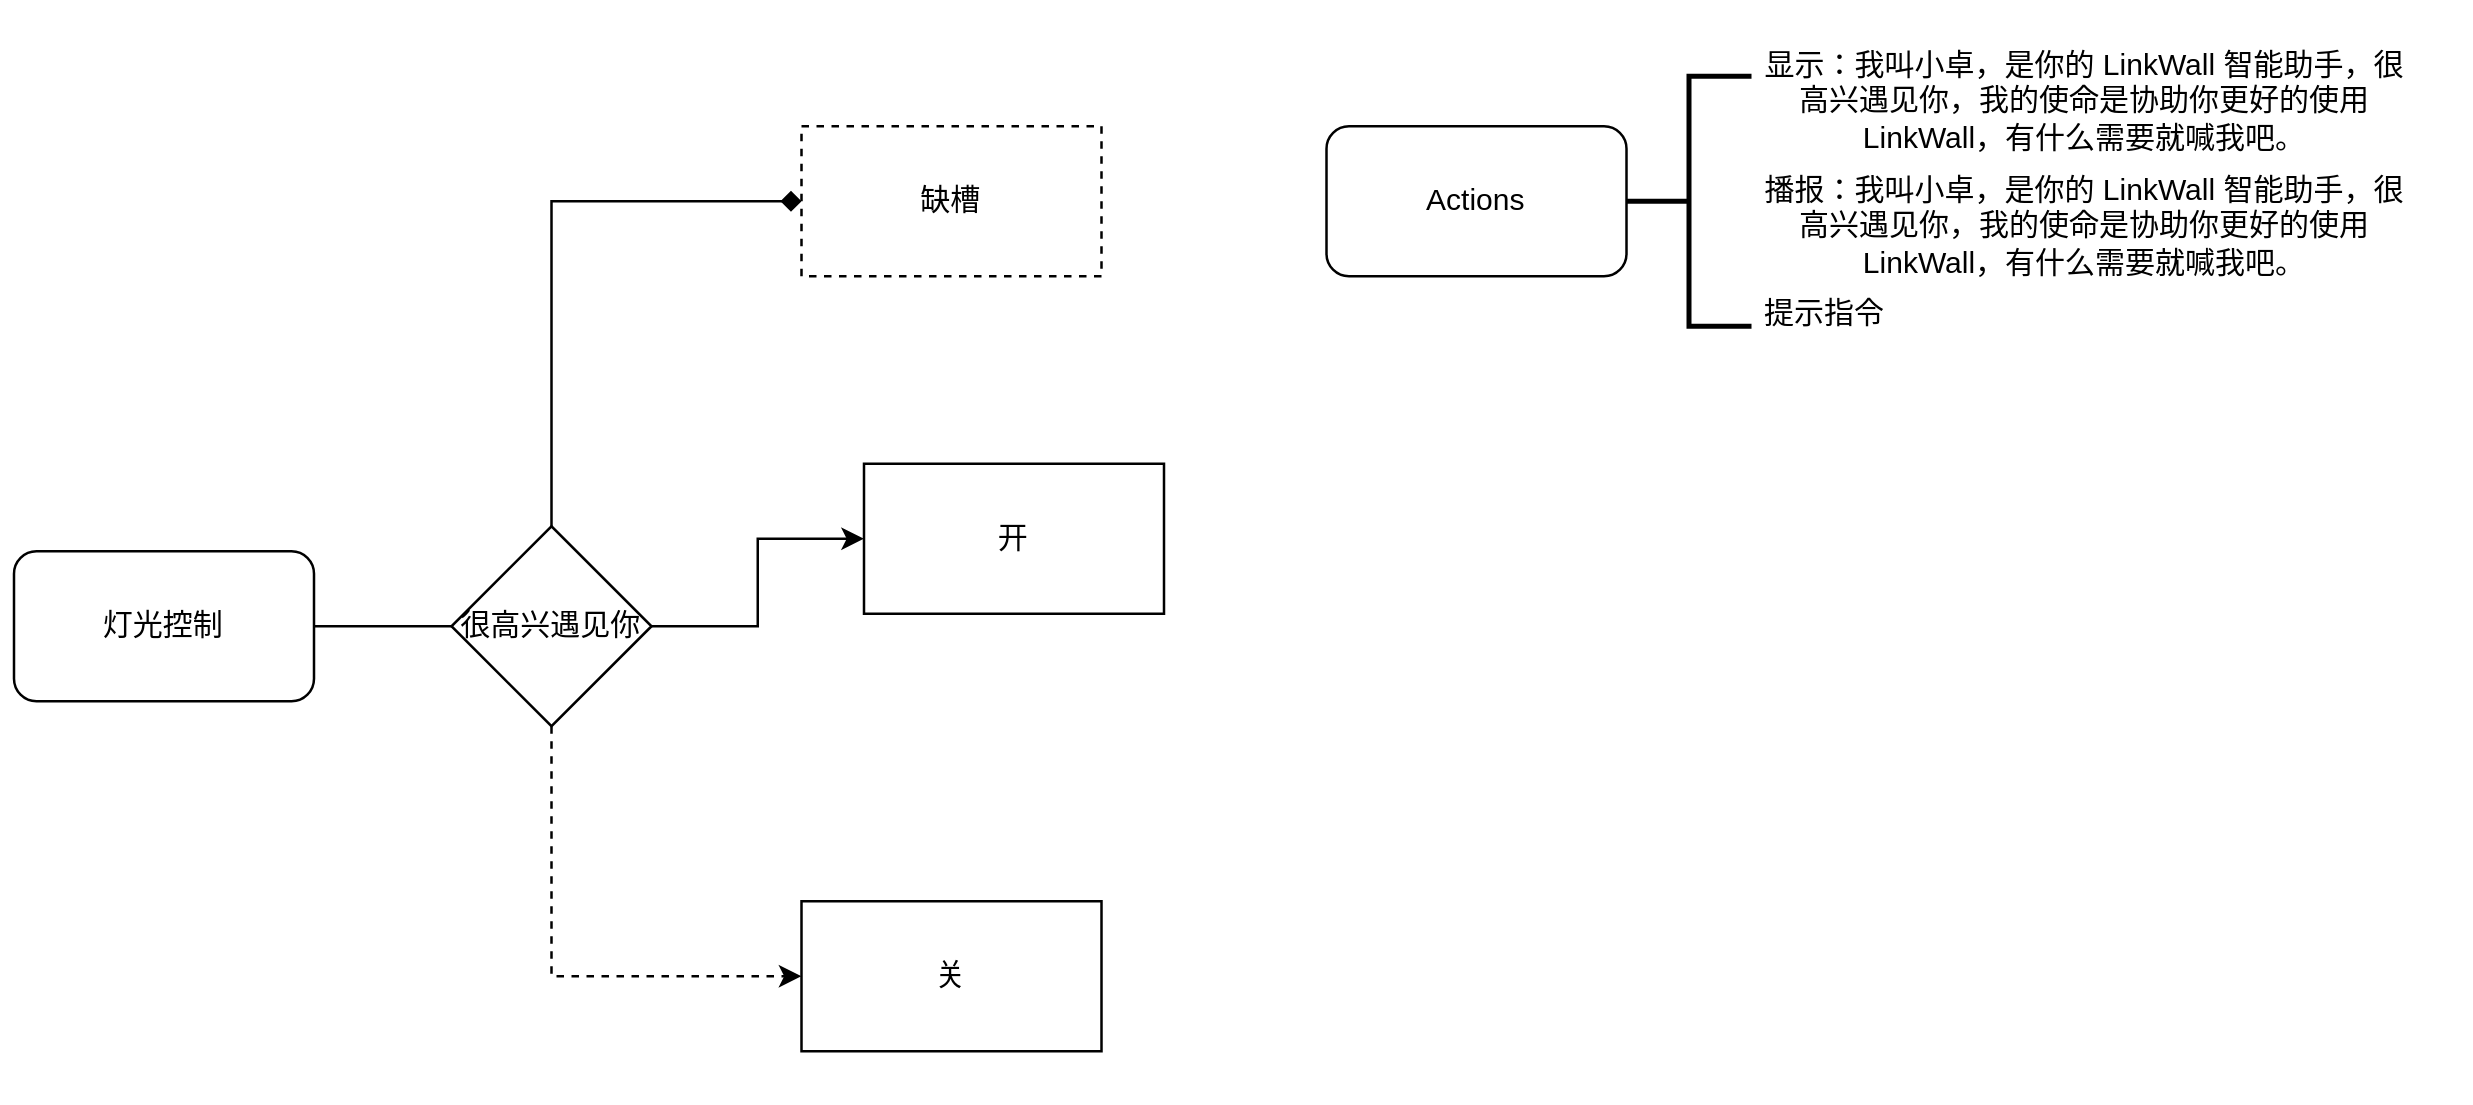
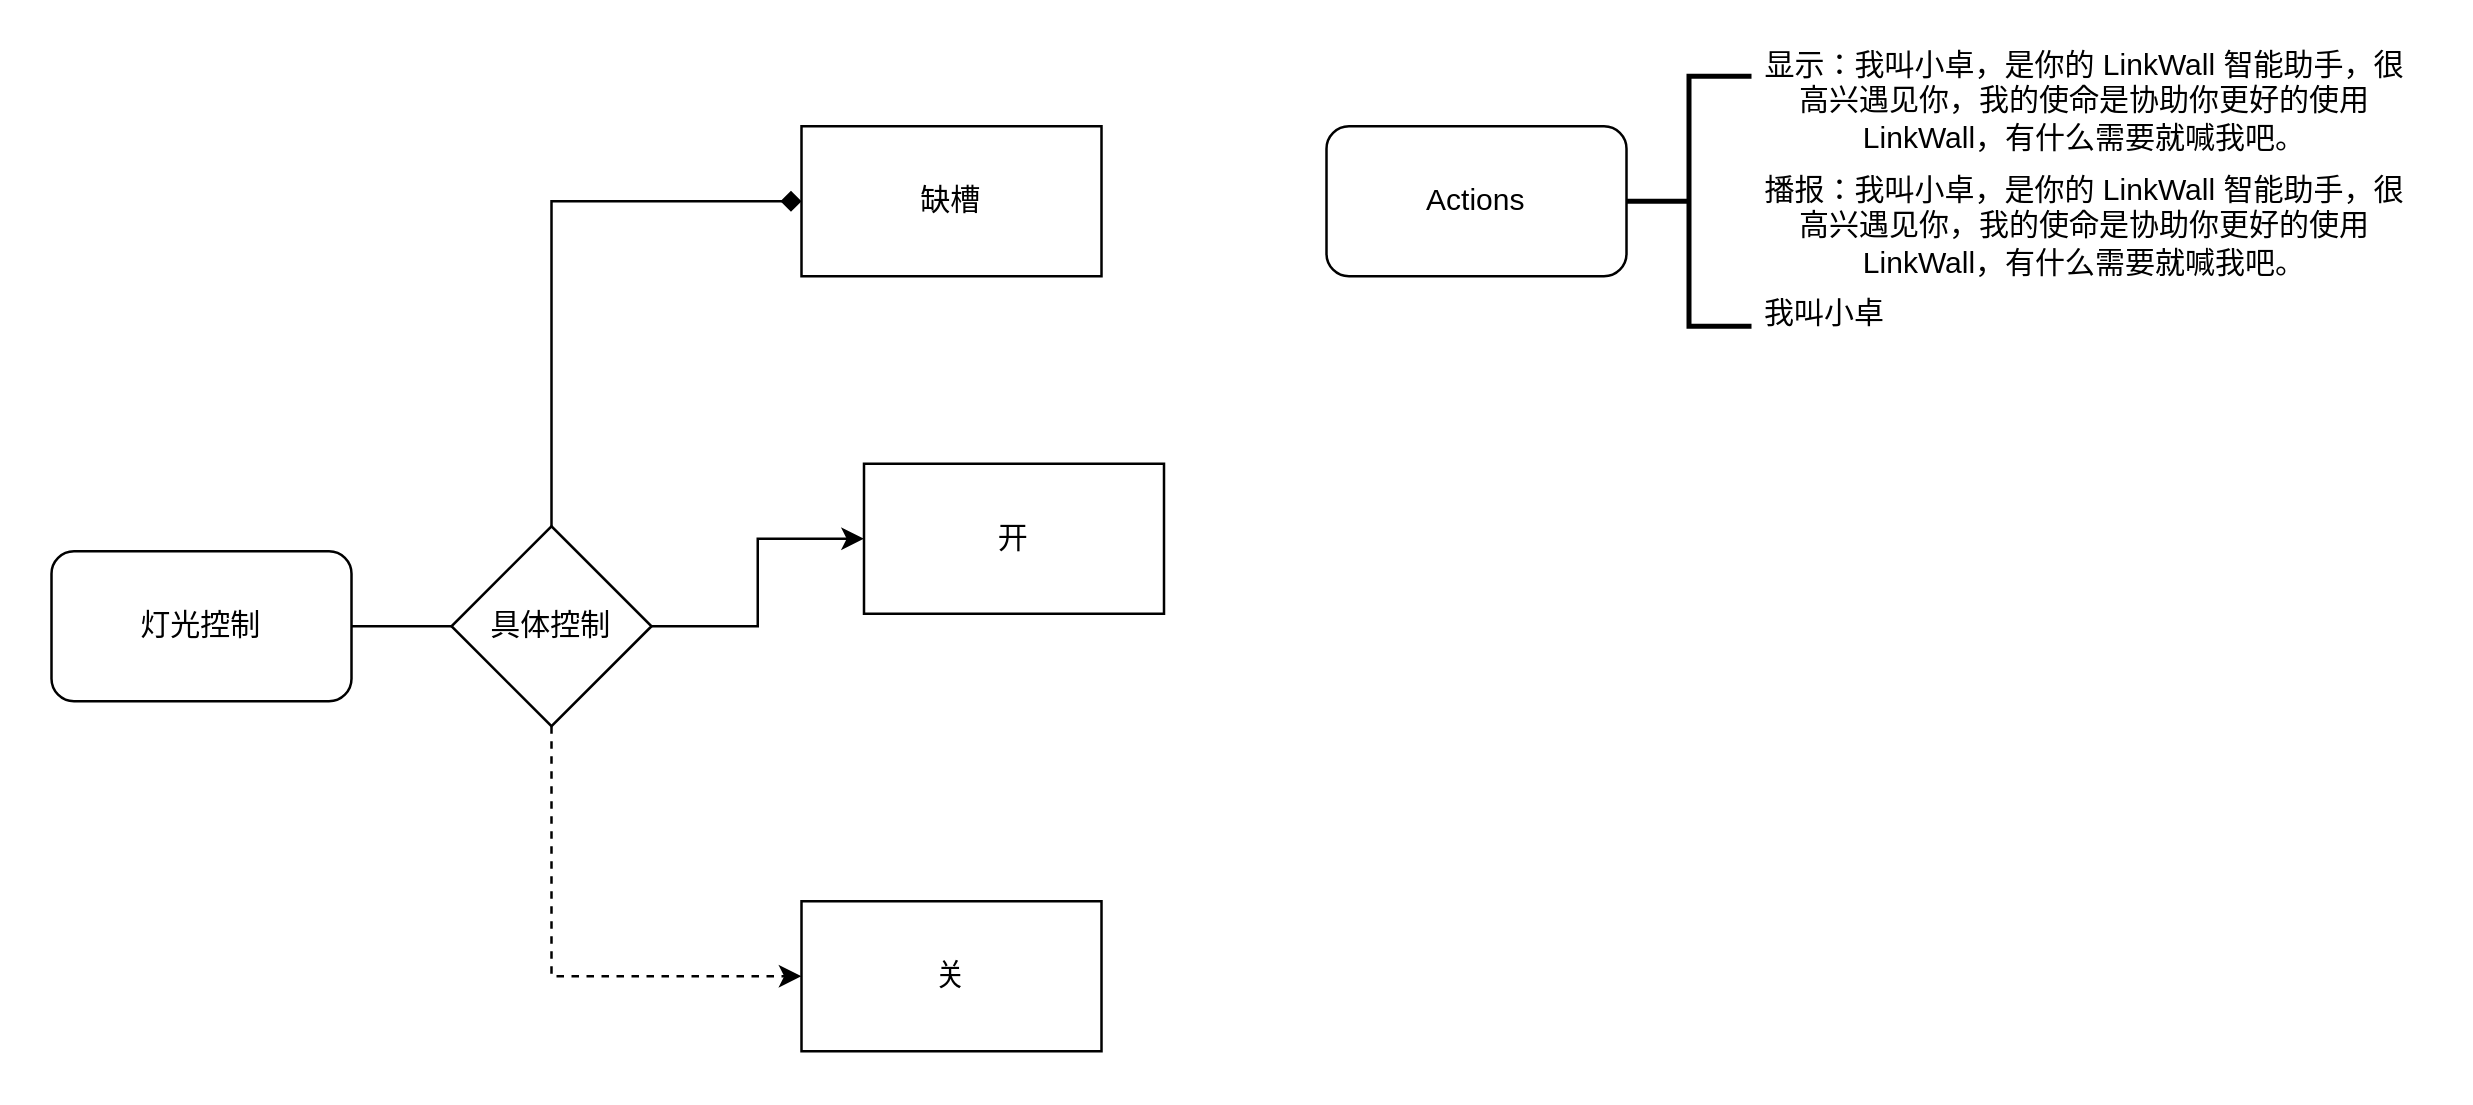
node "缺槽": style dashed -> solid
node "提示指令": label "提示指令" -> "我叫小卓"
node "灯光控制": moved (164, 626) -> (201, 626)
node "很高兴遇见你": label "很高兴遇见你" -> "具体控制"
